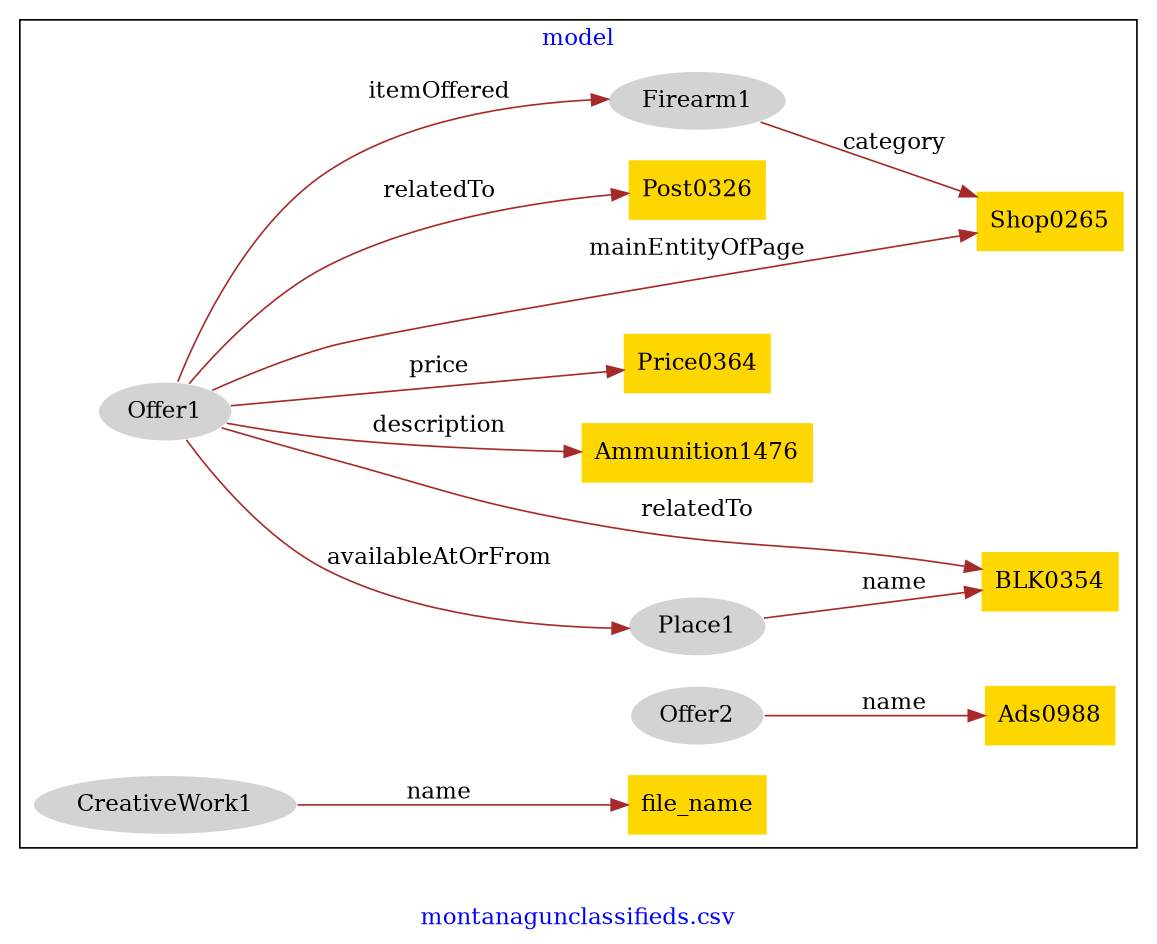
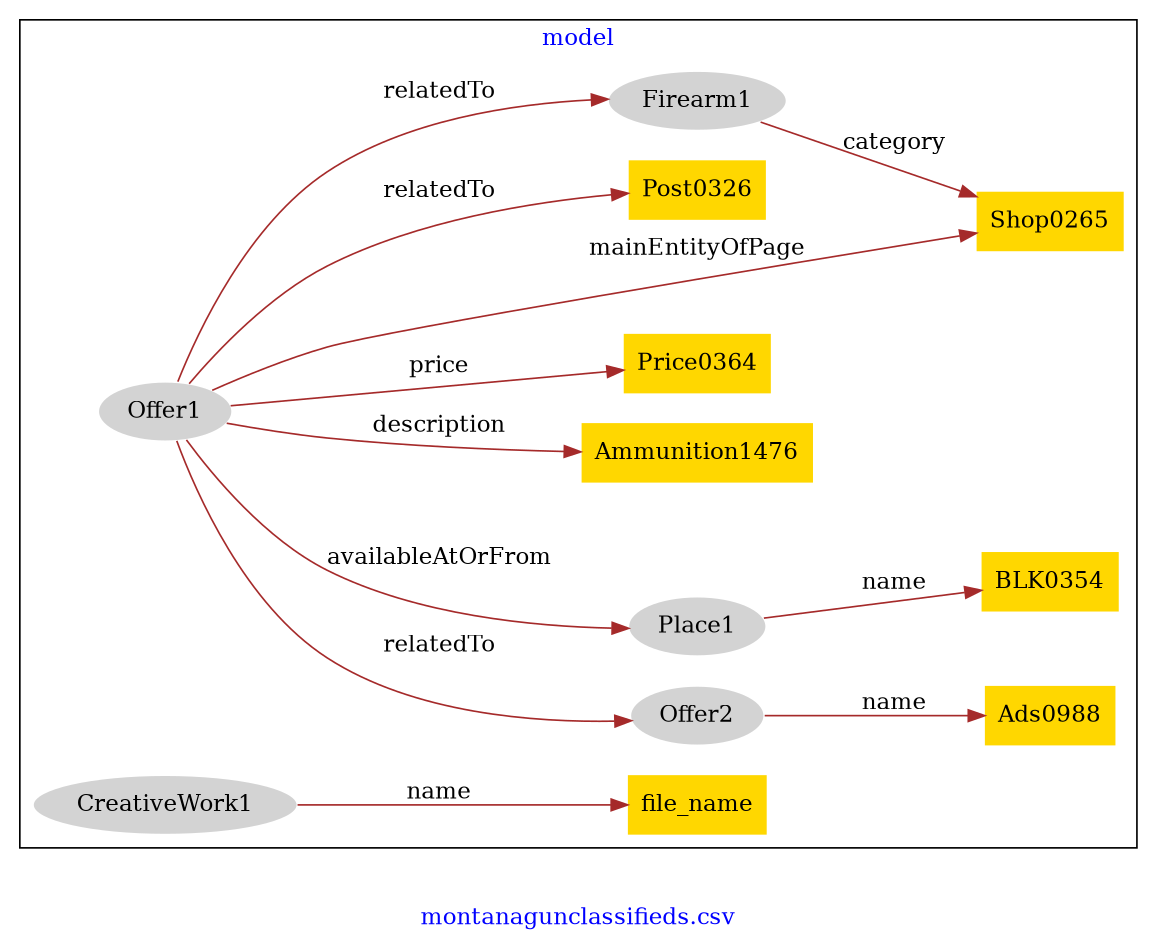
edge "Offer1" -> "Firearm1": label "itemOffered" -> "relatedTo"
edge "Offer1" -> "BLK0354": now "Offer1" -> "Offer2"
